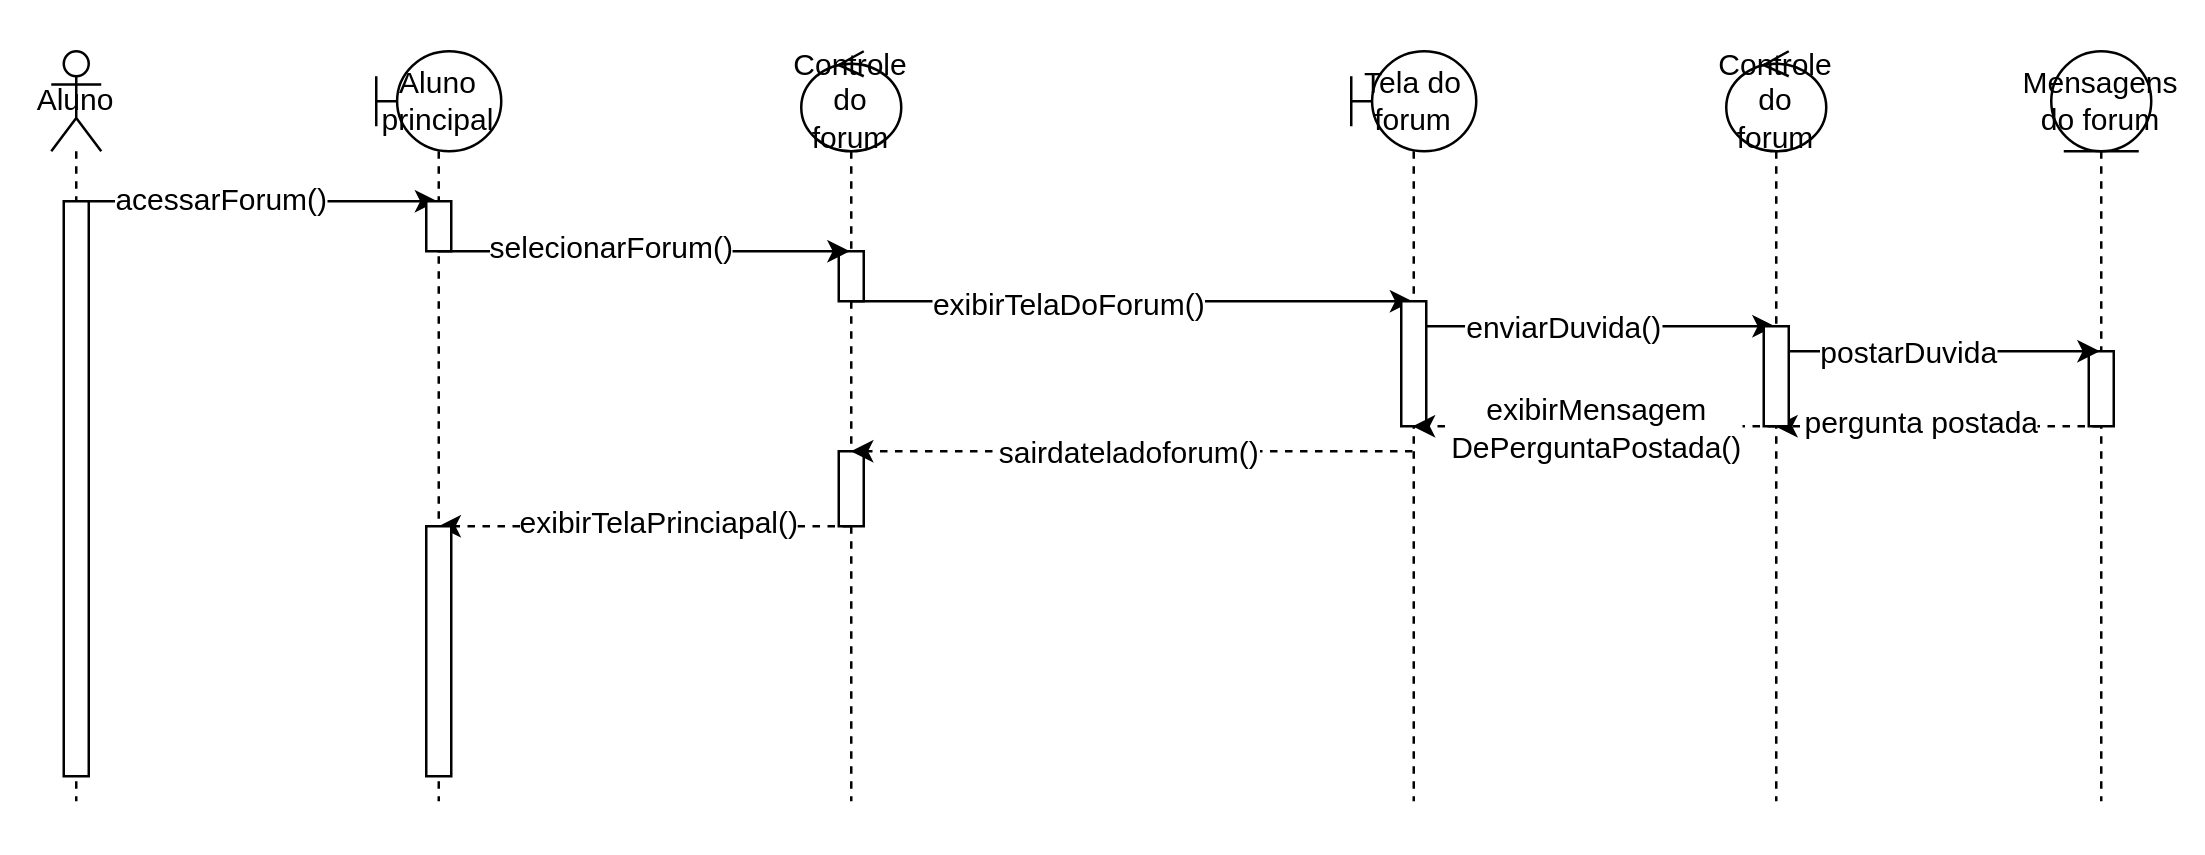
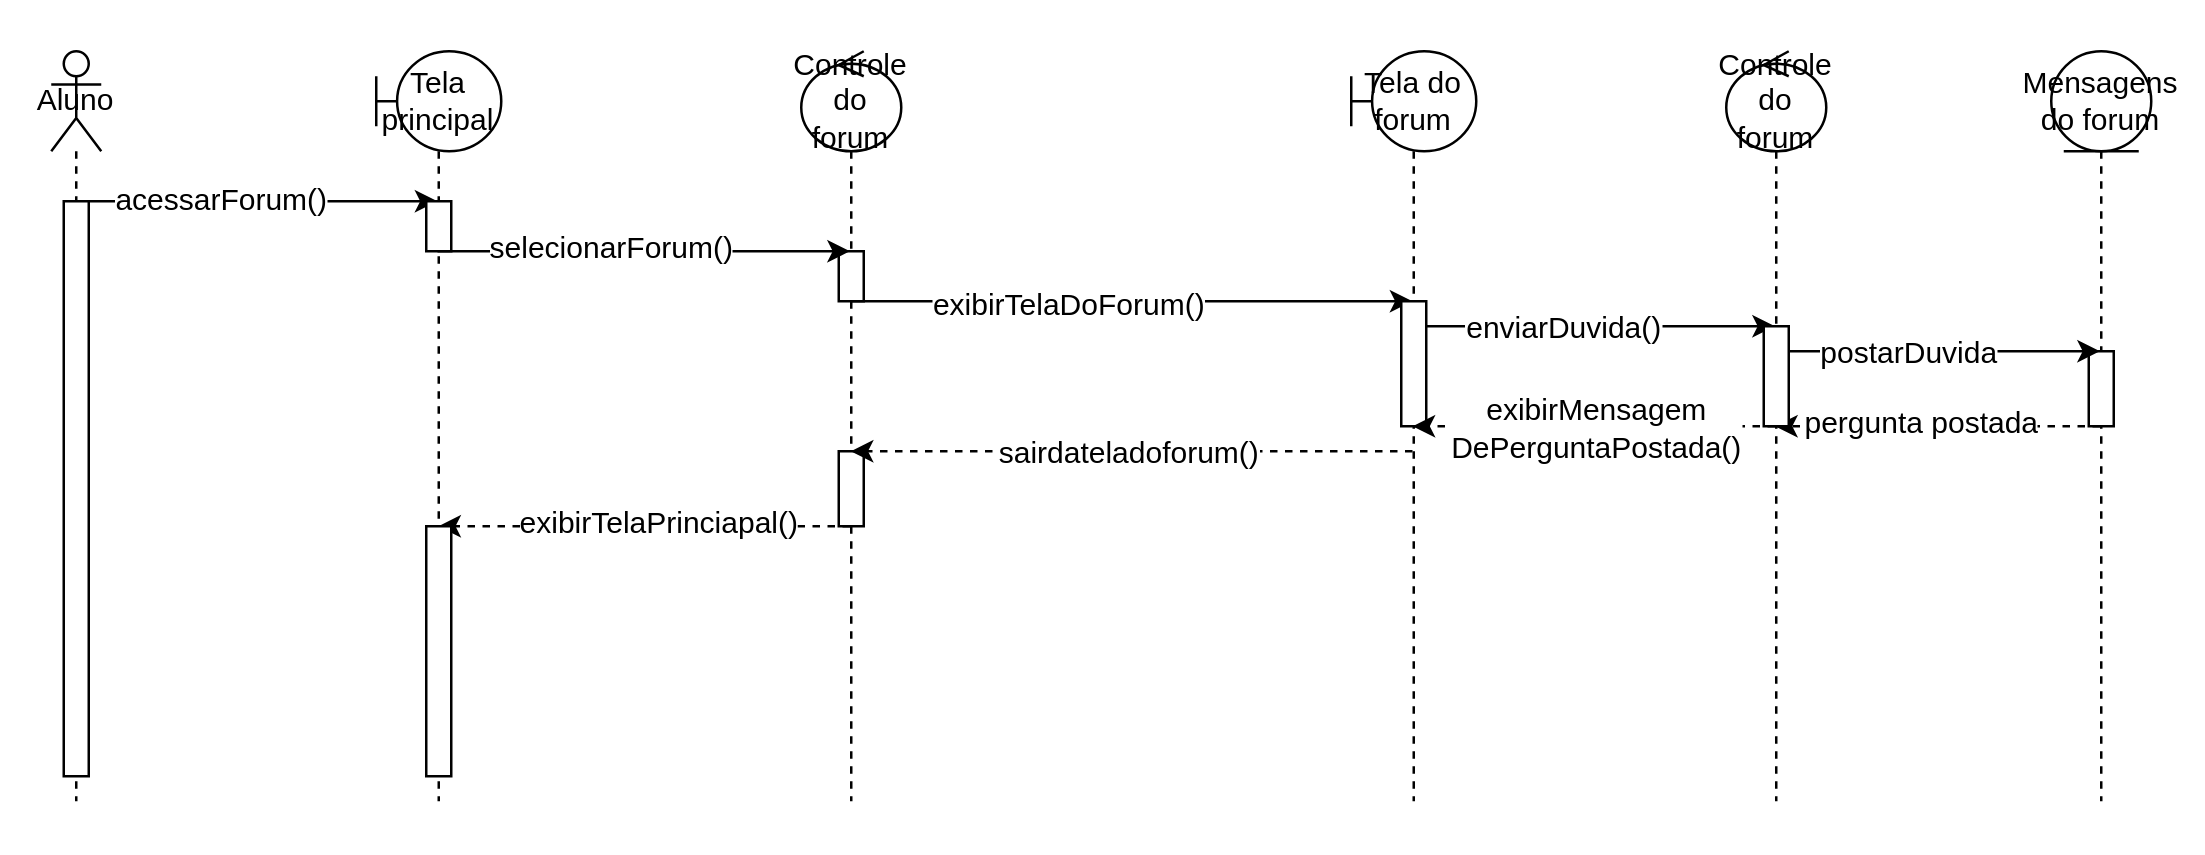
node "Aluno principal": label "Aluno principal" -> "Tela principal"
